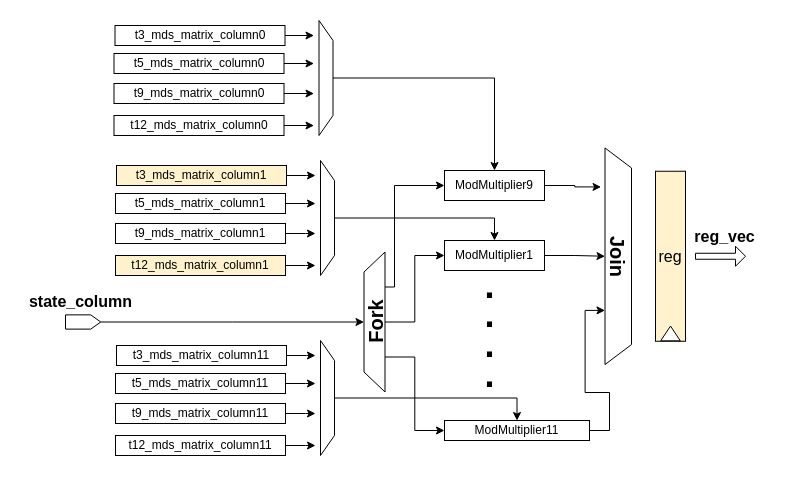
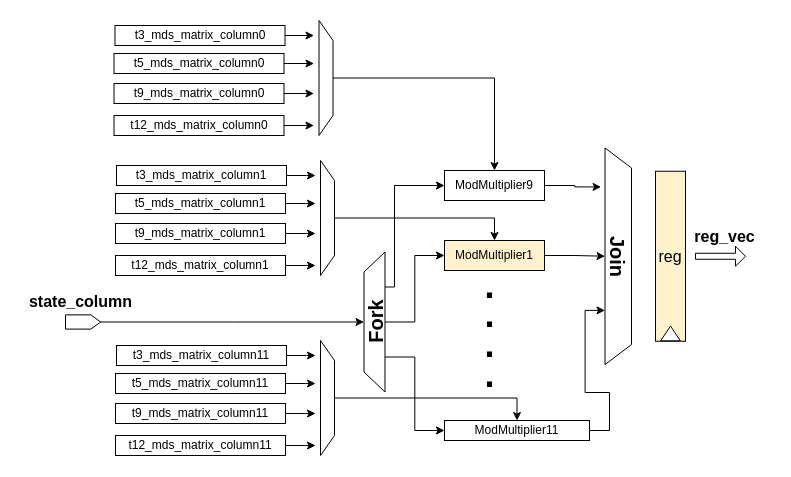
node "t3_mds_matrix_column1": fillcolor #fff2cc -> #ffffff
node "ModMultiplier1": fillcolor #ffffff -> #fff2cc
node "t12_mds_matrix_column1": fillcolor #fff2cc -> #ffffff
